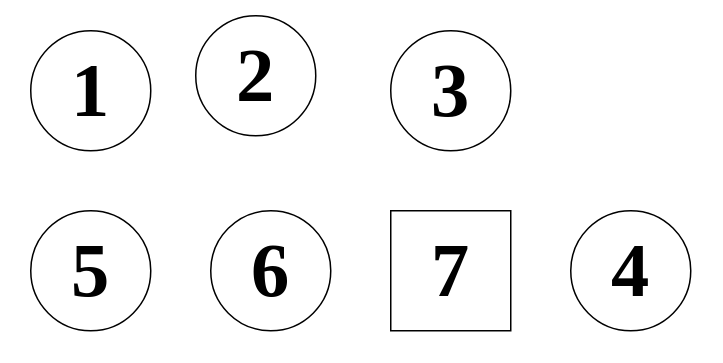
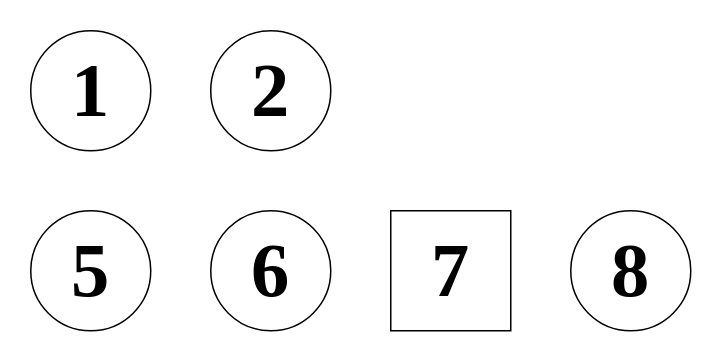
node "2": moved (256, 76) -> (271, 91)
node "3": removed
node "4": label "4" -> "8"
